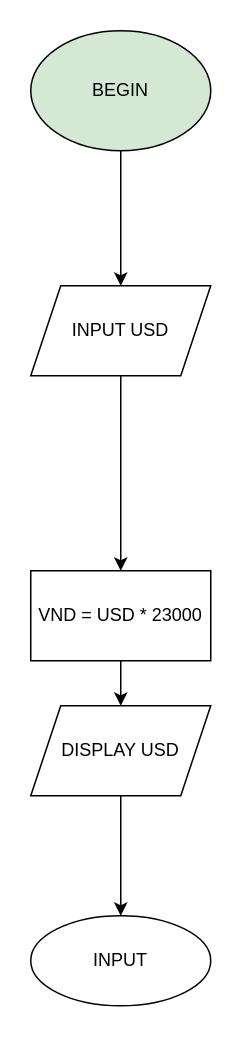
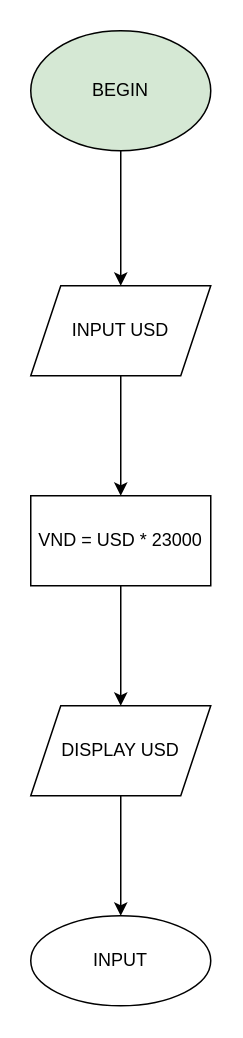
node "VND = USD * 23000": moved (121, 616) -> (121, 541)
